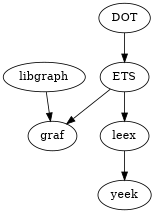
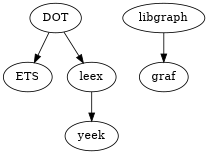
edge "ETS" -> "leex": now "DOT" -> "leex"
edge "ETS" -> "graf": removed
